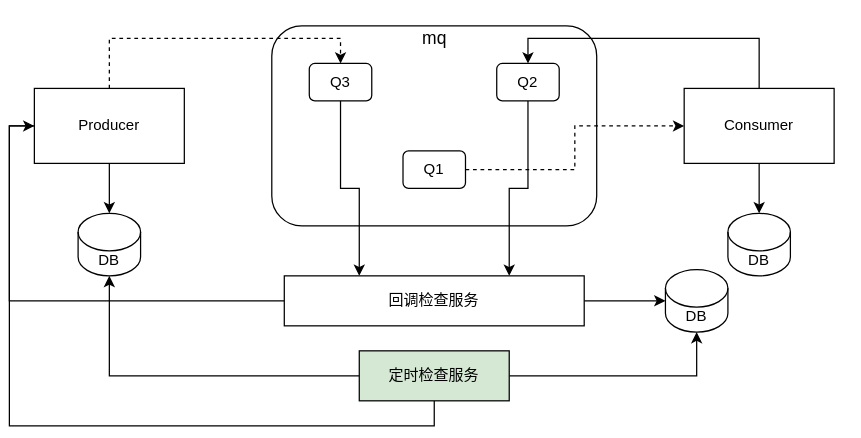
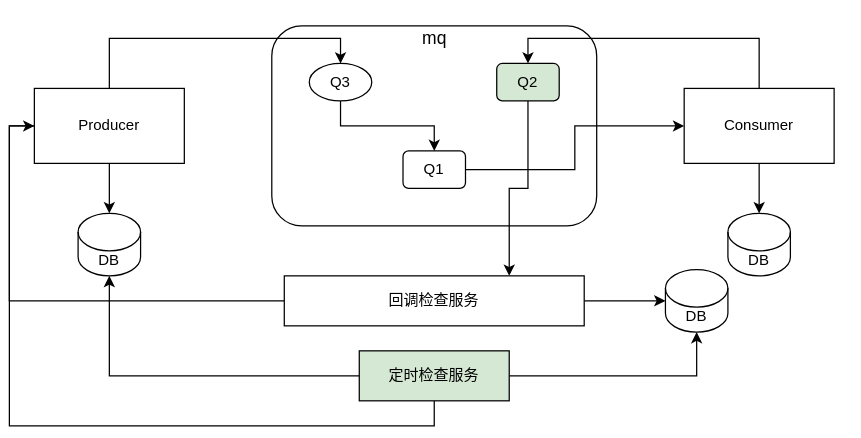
edge "Producer" -> "Q3": style dashed -> solid
node "Q3": shape rounded rectangle -> ellipse
node "Q2": fillcolor #ffffff -> #d5e8d4
edge "Q1" -> "Consumer": style dashed -> solid
edge "Q3" -> "回调检查服务": now "Q3" -> "Q1"
